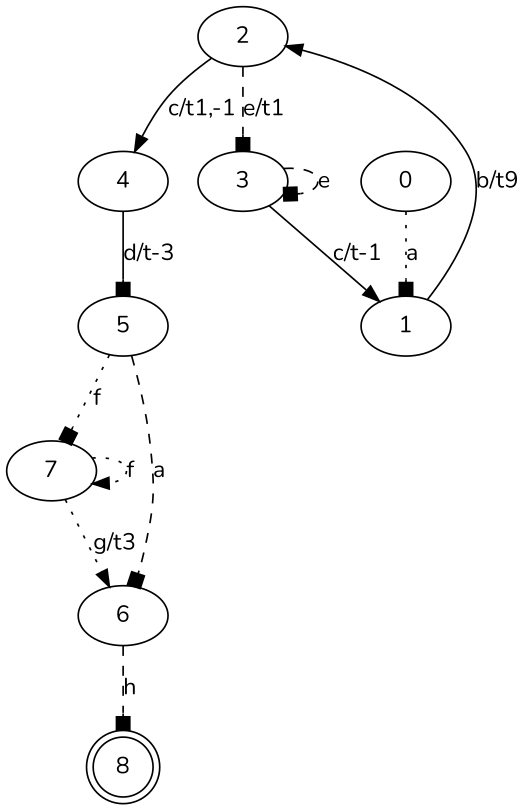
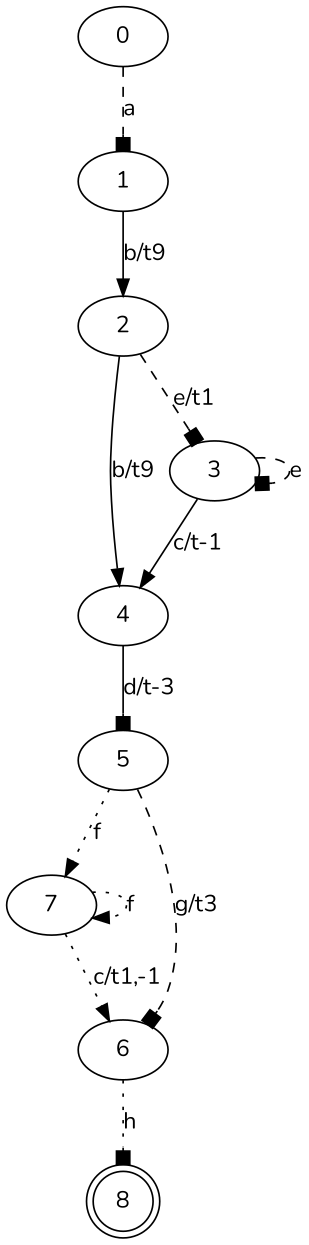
edge "2" -> "4": label "c/t1,-1" -> "b/t9"
edge "0" -> "1": style dotted -> dashed
edge "3" -> "1": now "3" -> "4"
edge "5" -> "7": arrowhead box -> normal
edge "5" -> "6": label "a" -> "g/t3"
edge "7" -> "6": label "g/t3" -> "c/t1,-1"
edge "6" -> "8": style dashed -> dotted
